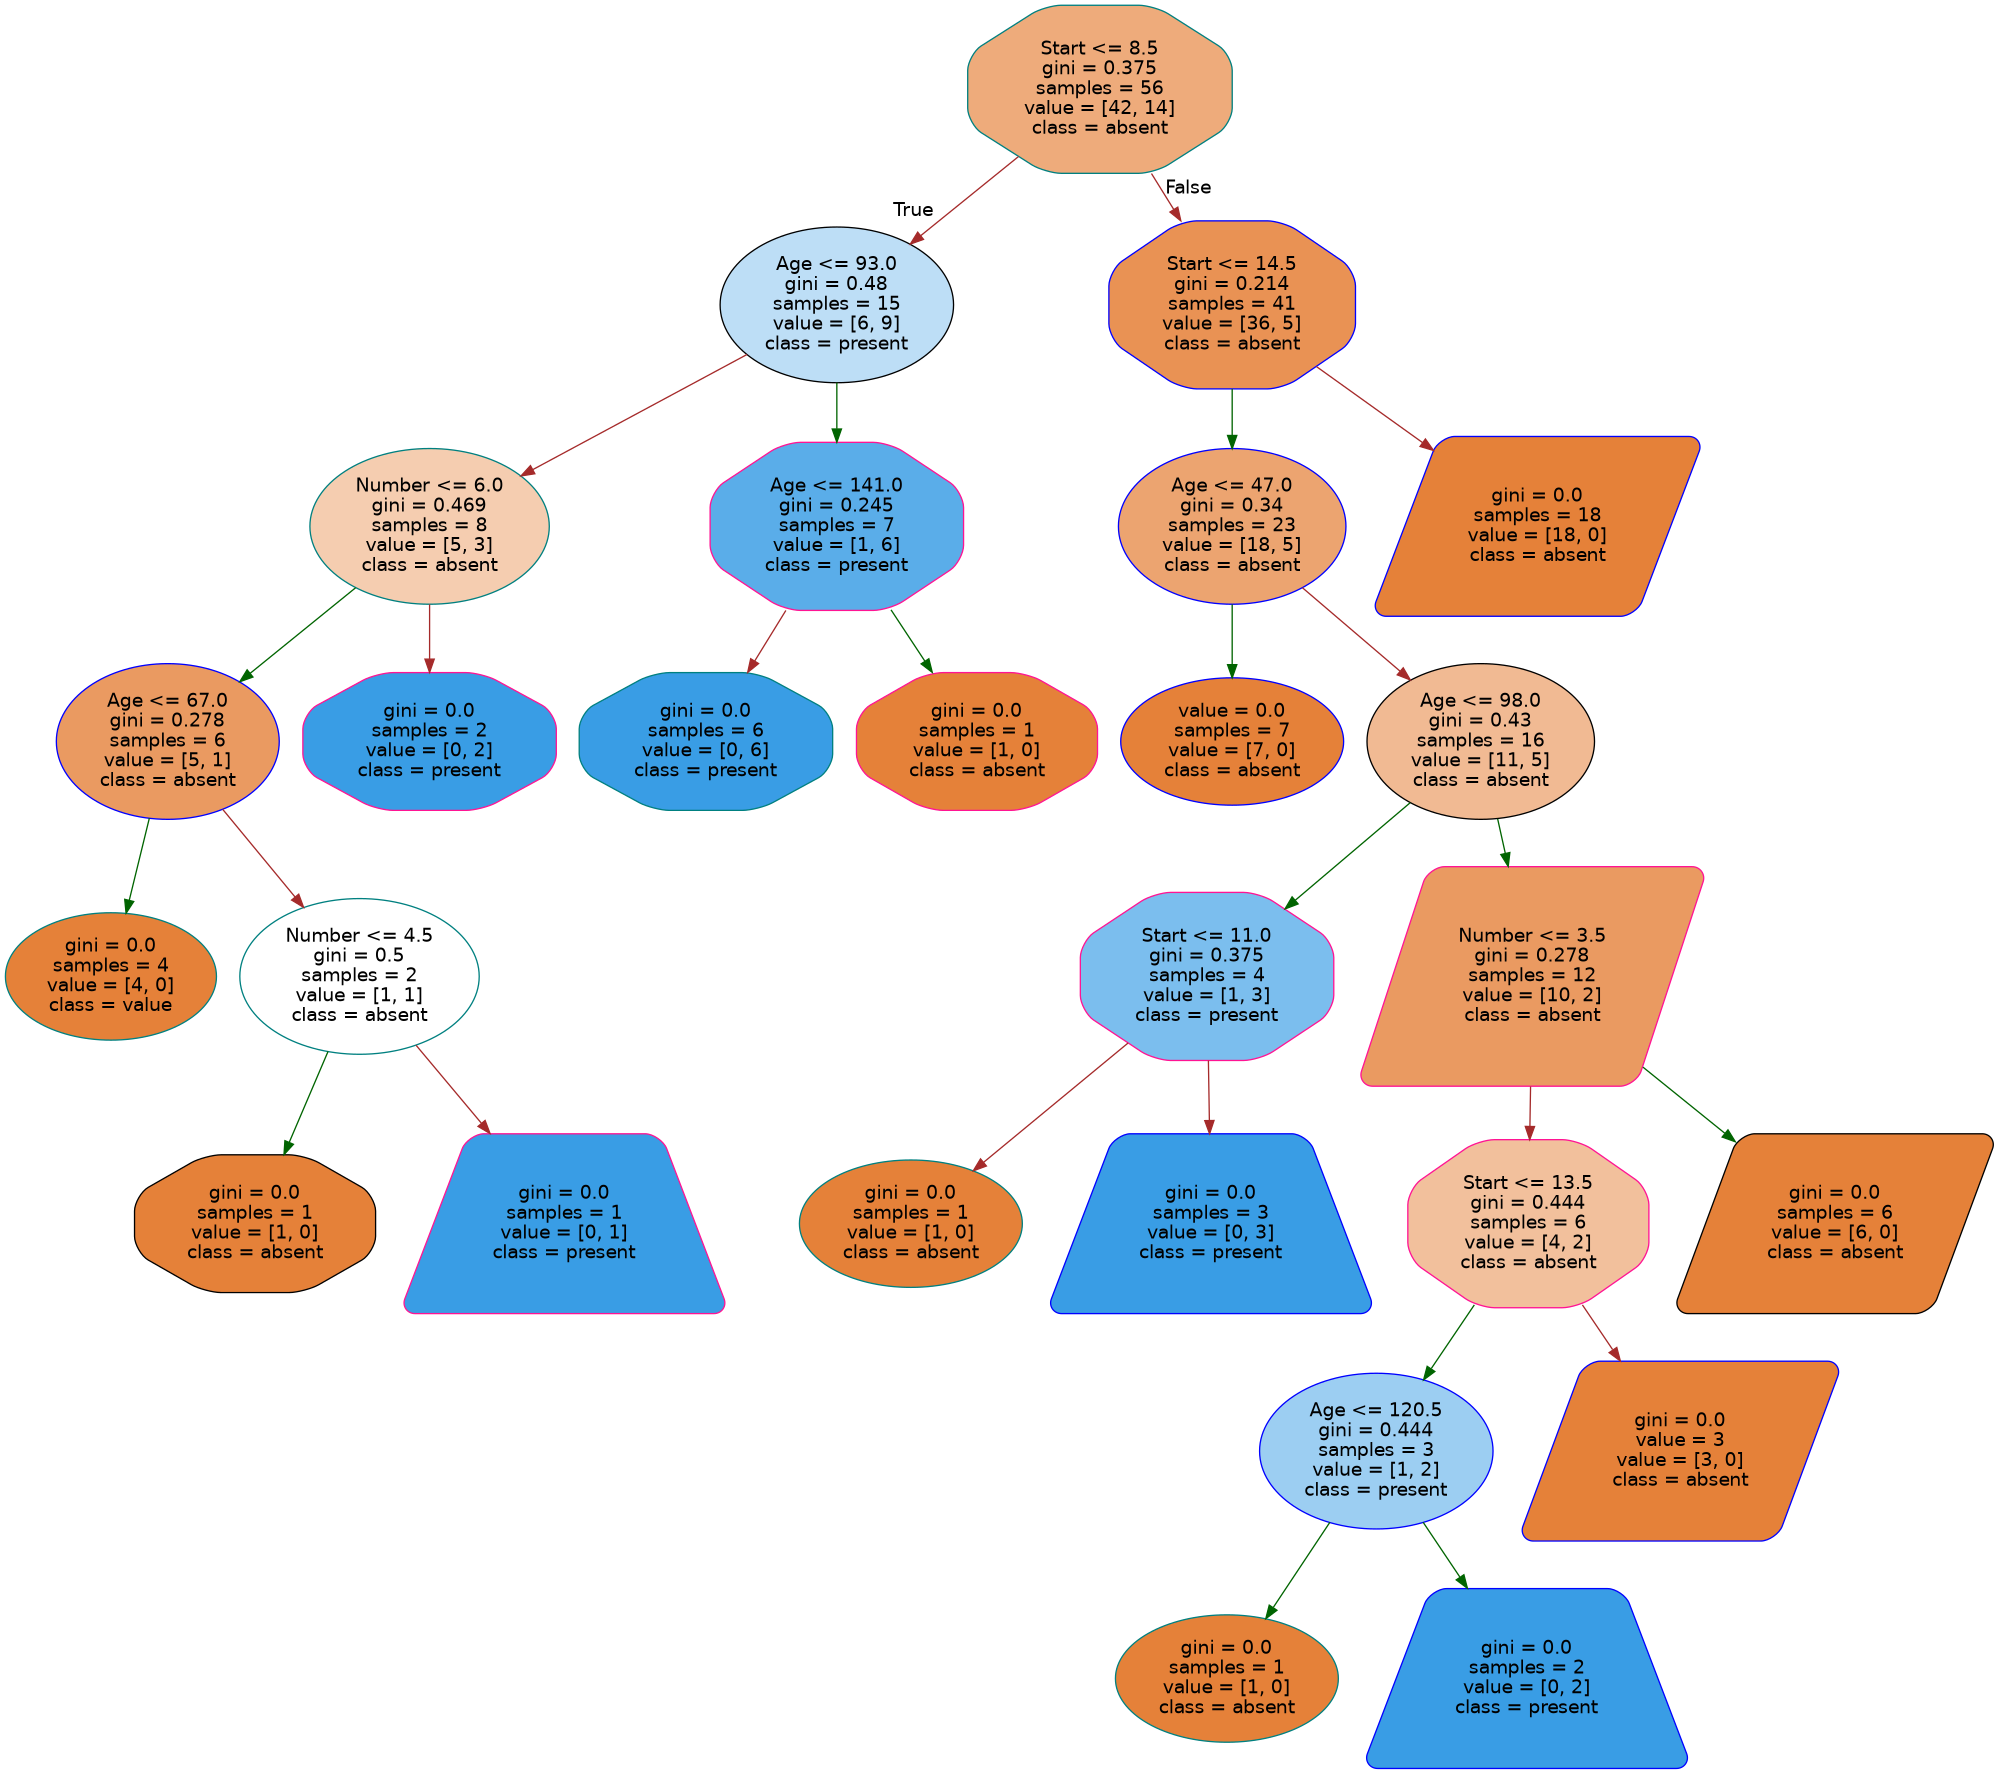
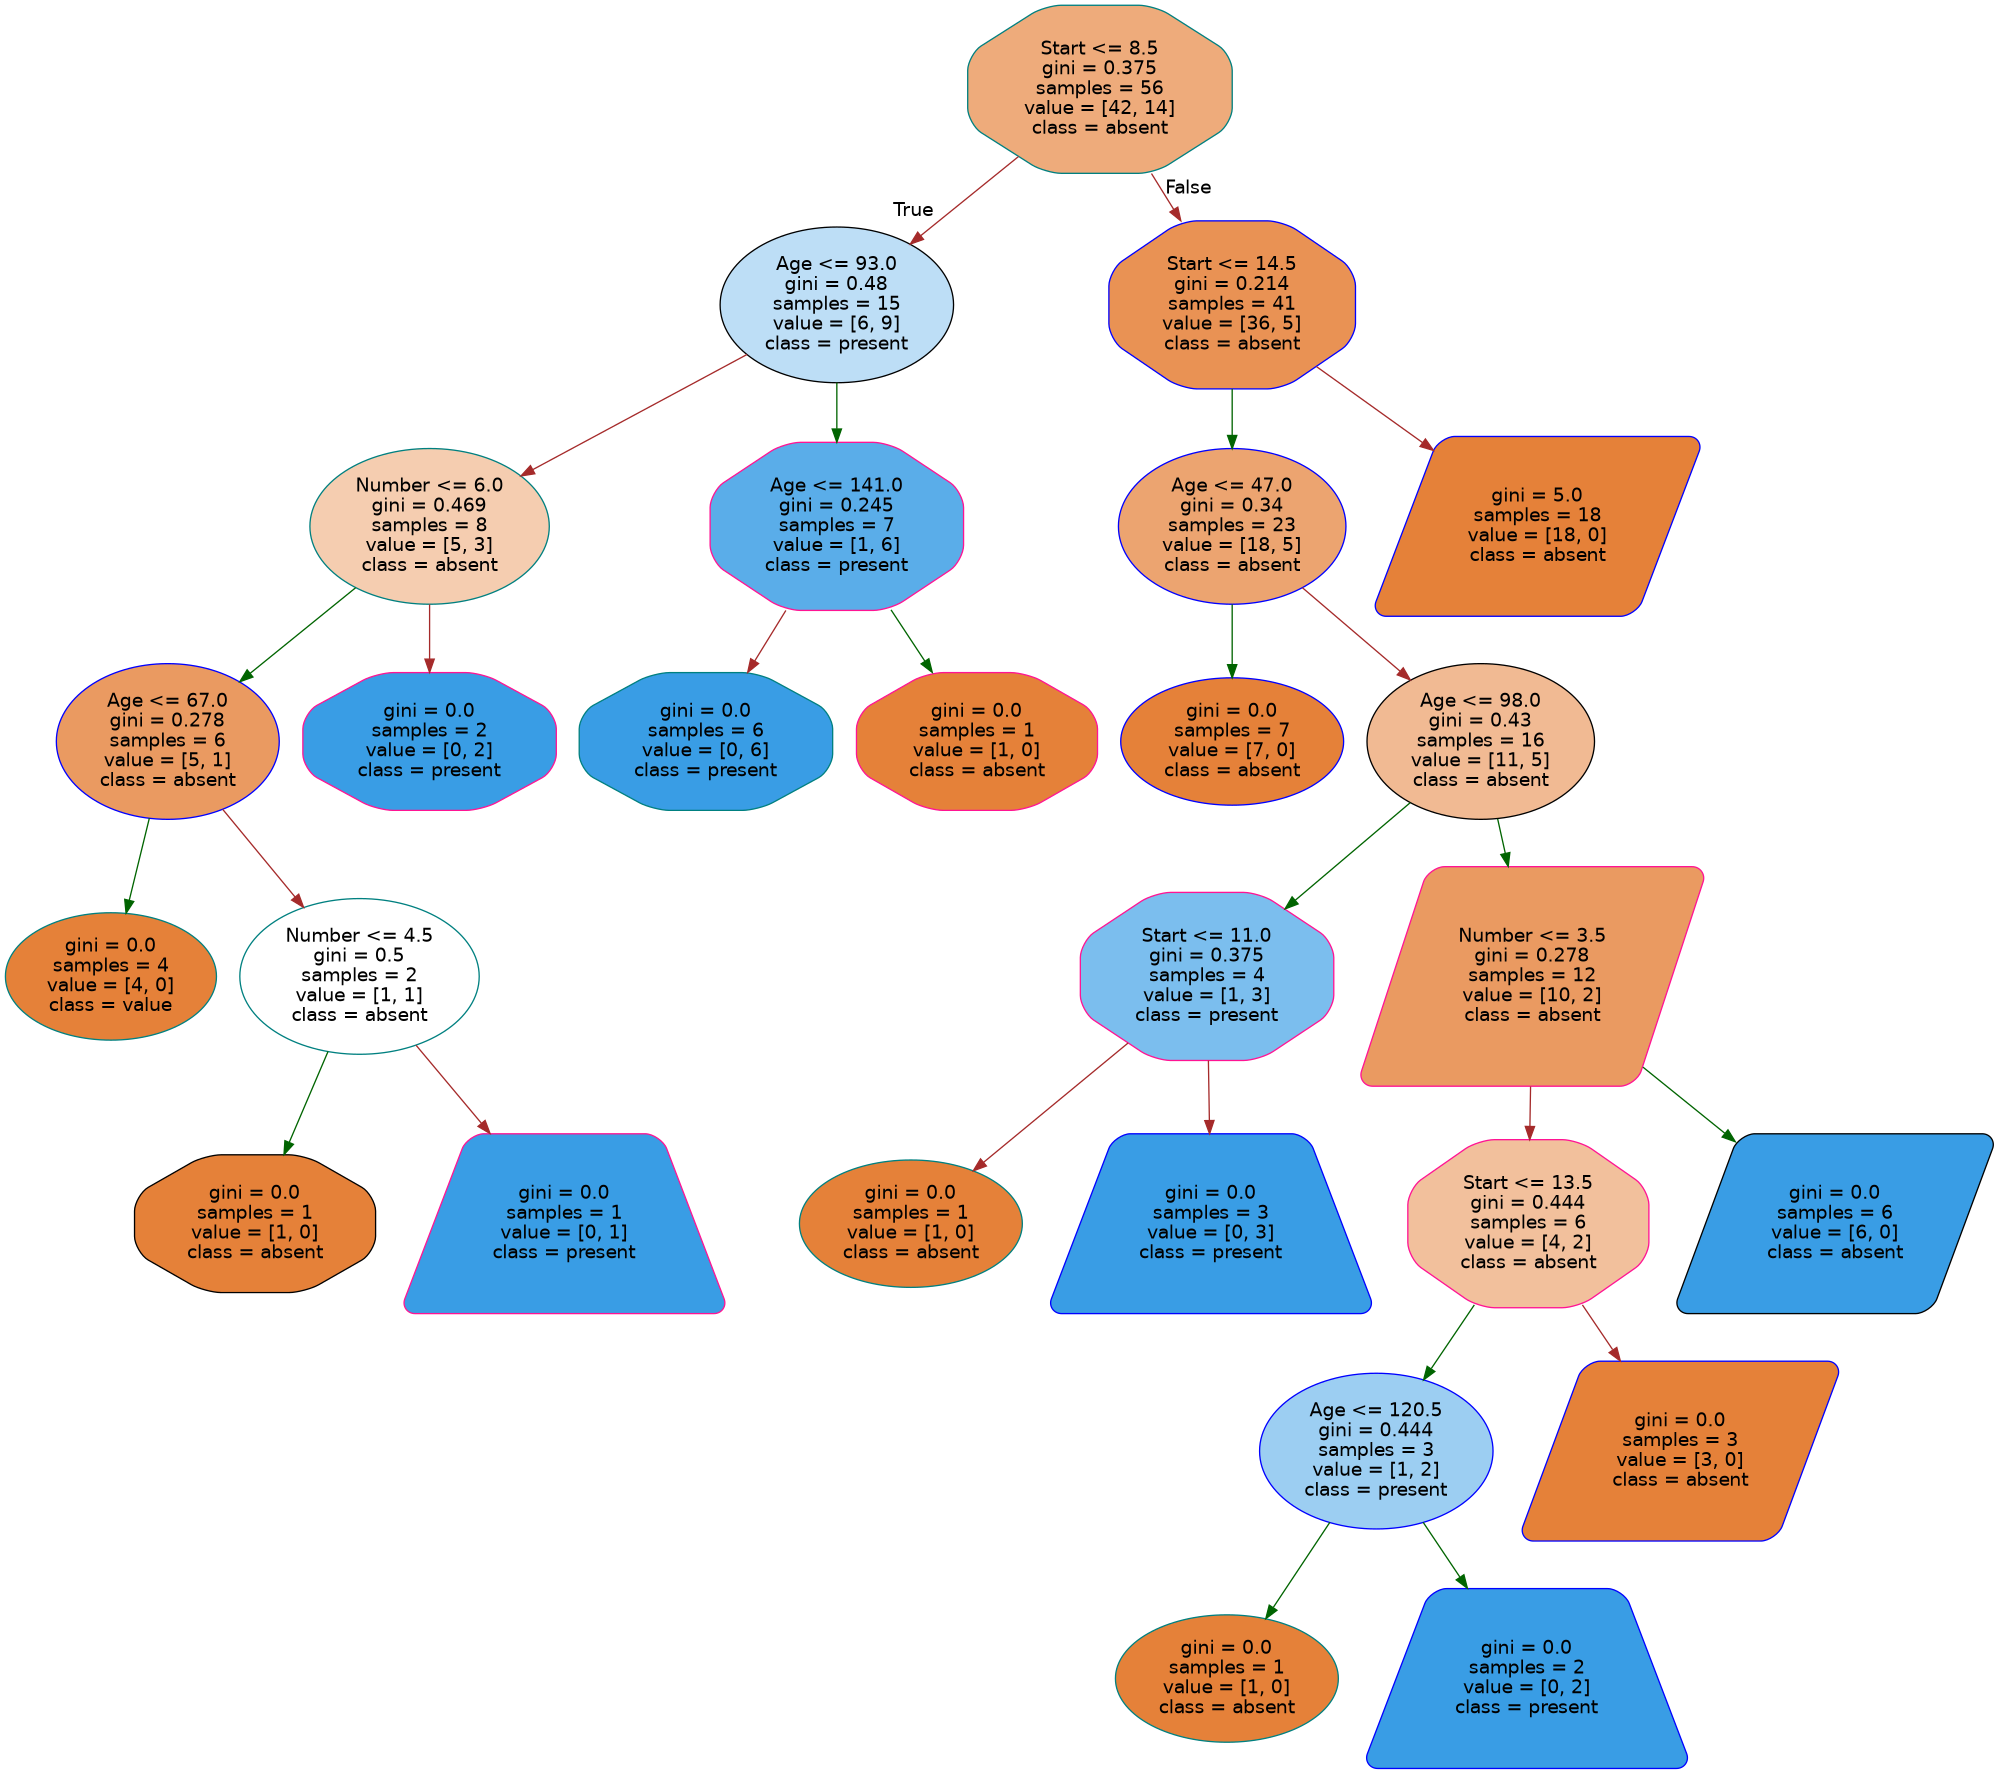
node "gini = 0.0 samples = 18 value = [18, 0] class = absent": label "gini = 0.0 samples = 18 value = [18, 0] class = absent" -> "gini = 5.0 samples = 18 value = [18, 0] class = absent"
node "value = 0.0 samples = 7 value = [7, 0] class = absent": label "value = 0.0 samples = 7 value = [7, 0] class = absent" -> "gini = 0.0 samples = 7 value = [7, 0] class = absent"
node "gini = 0.0 samples = 6 value = [6, 0] class = absent": fillcolor #e58139 -> #399de5
node "gini = 0.0 value = 3 value = [3, 0] class = absent": label "gini = 0.0 value = 3 value = [3, 0] class = absent" -> "gini = 0.0 samples = 3 value = [3, 0] class = absent"
